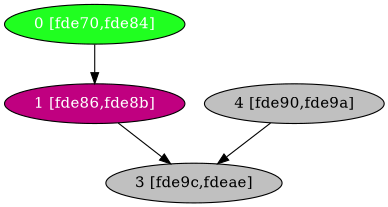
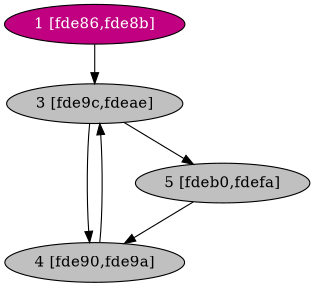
node "0 [fde70,fde84]": removed
edge "3 [fde9c,fdeae]" -> "4 [fde90,fde9a]": added
node "5 [fdeb0,fdefa]": added
